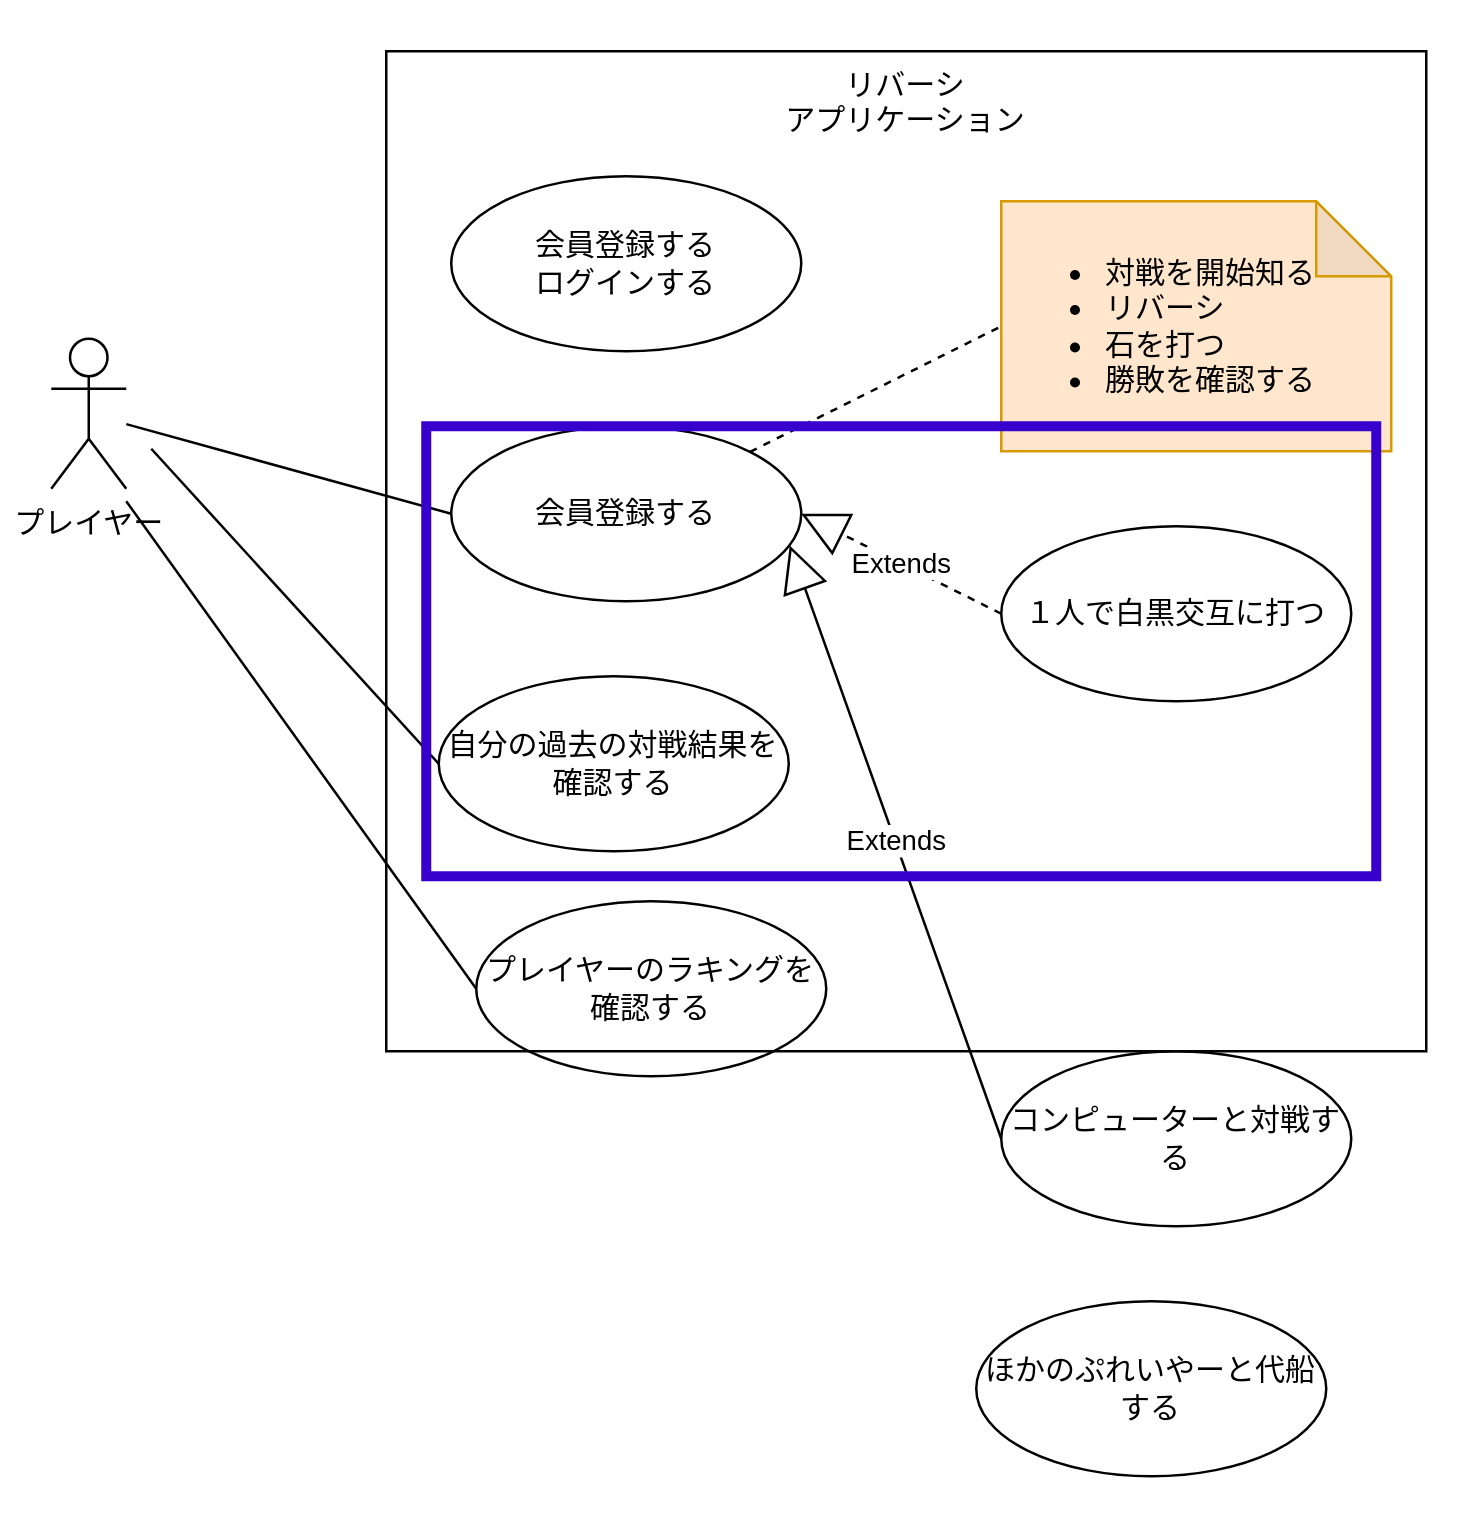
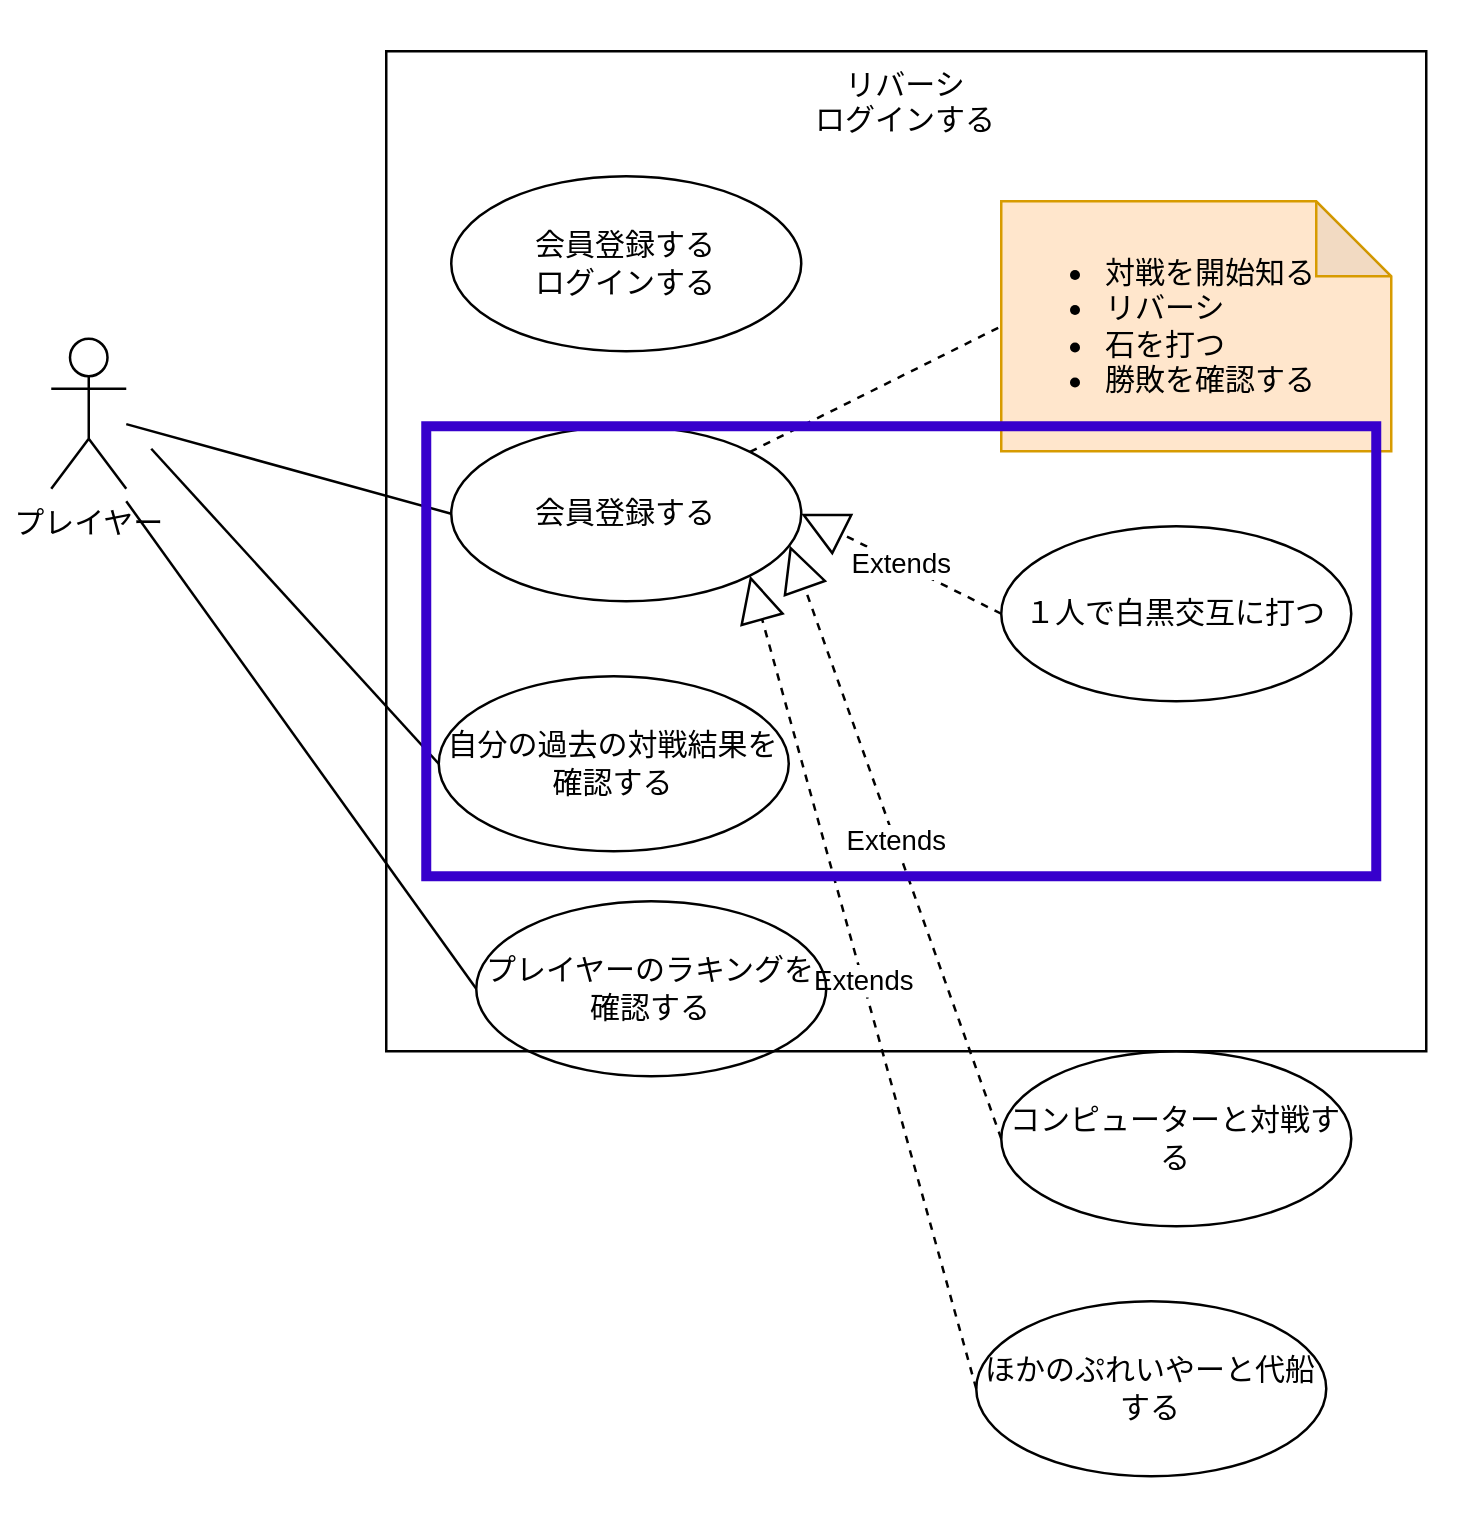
node "リバーシ アプリケーション": label "リバーシ アプリケーション" -> "リバーシ ログインする"
edge "コンピューターと対戦する" -> "会員登録する": style solid -> dashed
edge "ほかのぷれいやーと代船する" -> "会員登録する": added, label "Extends"
